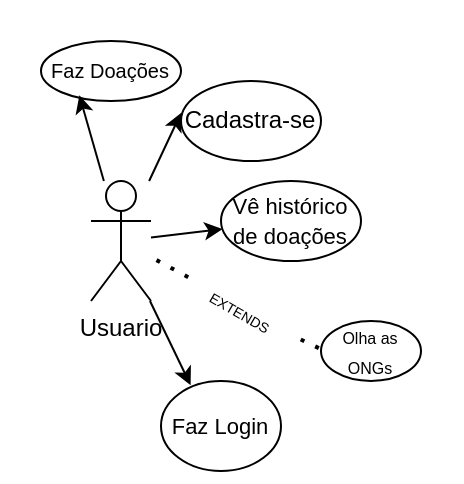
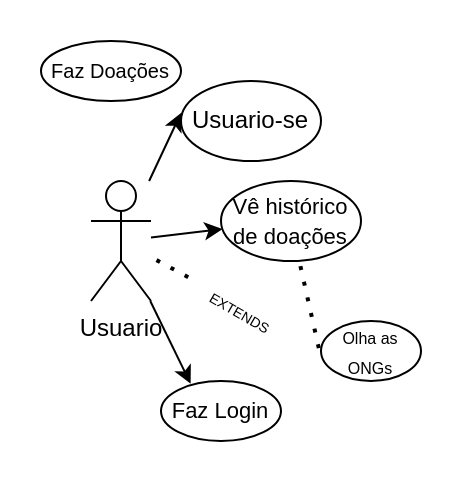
node "Cadastra-se": label "Cadastra-se" -> "Usuario-se"
edge "Usuario" -> "Faz Doações": removed
edge "EXTENDS" -- "Olha as ONGs": now "Vê histórico de doações" -- "Olha as ONGs"
node "Faz Login": size 120x90 -> 120x60
